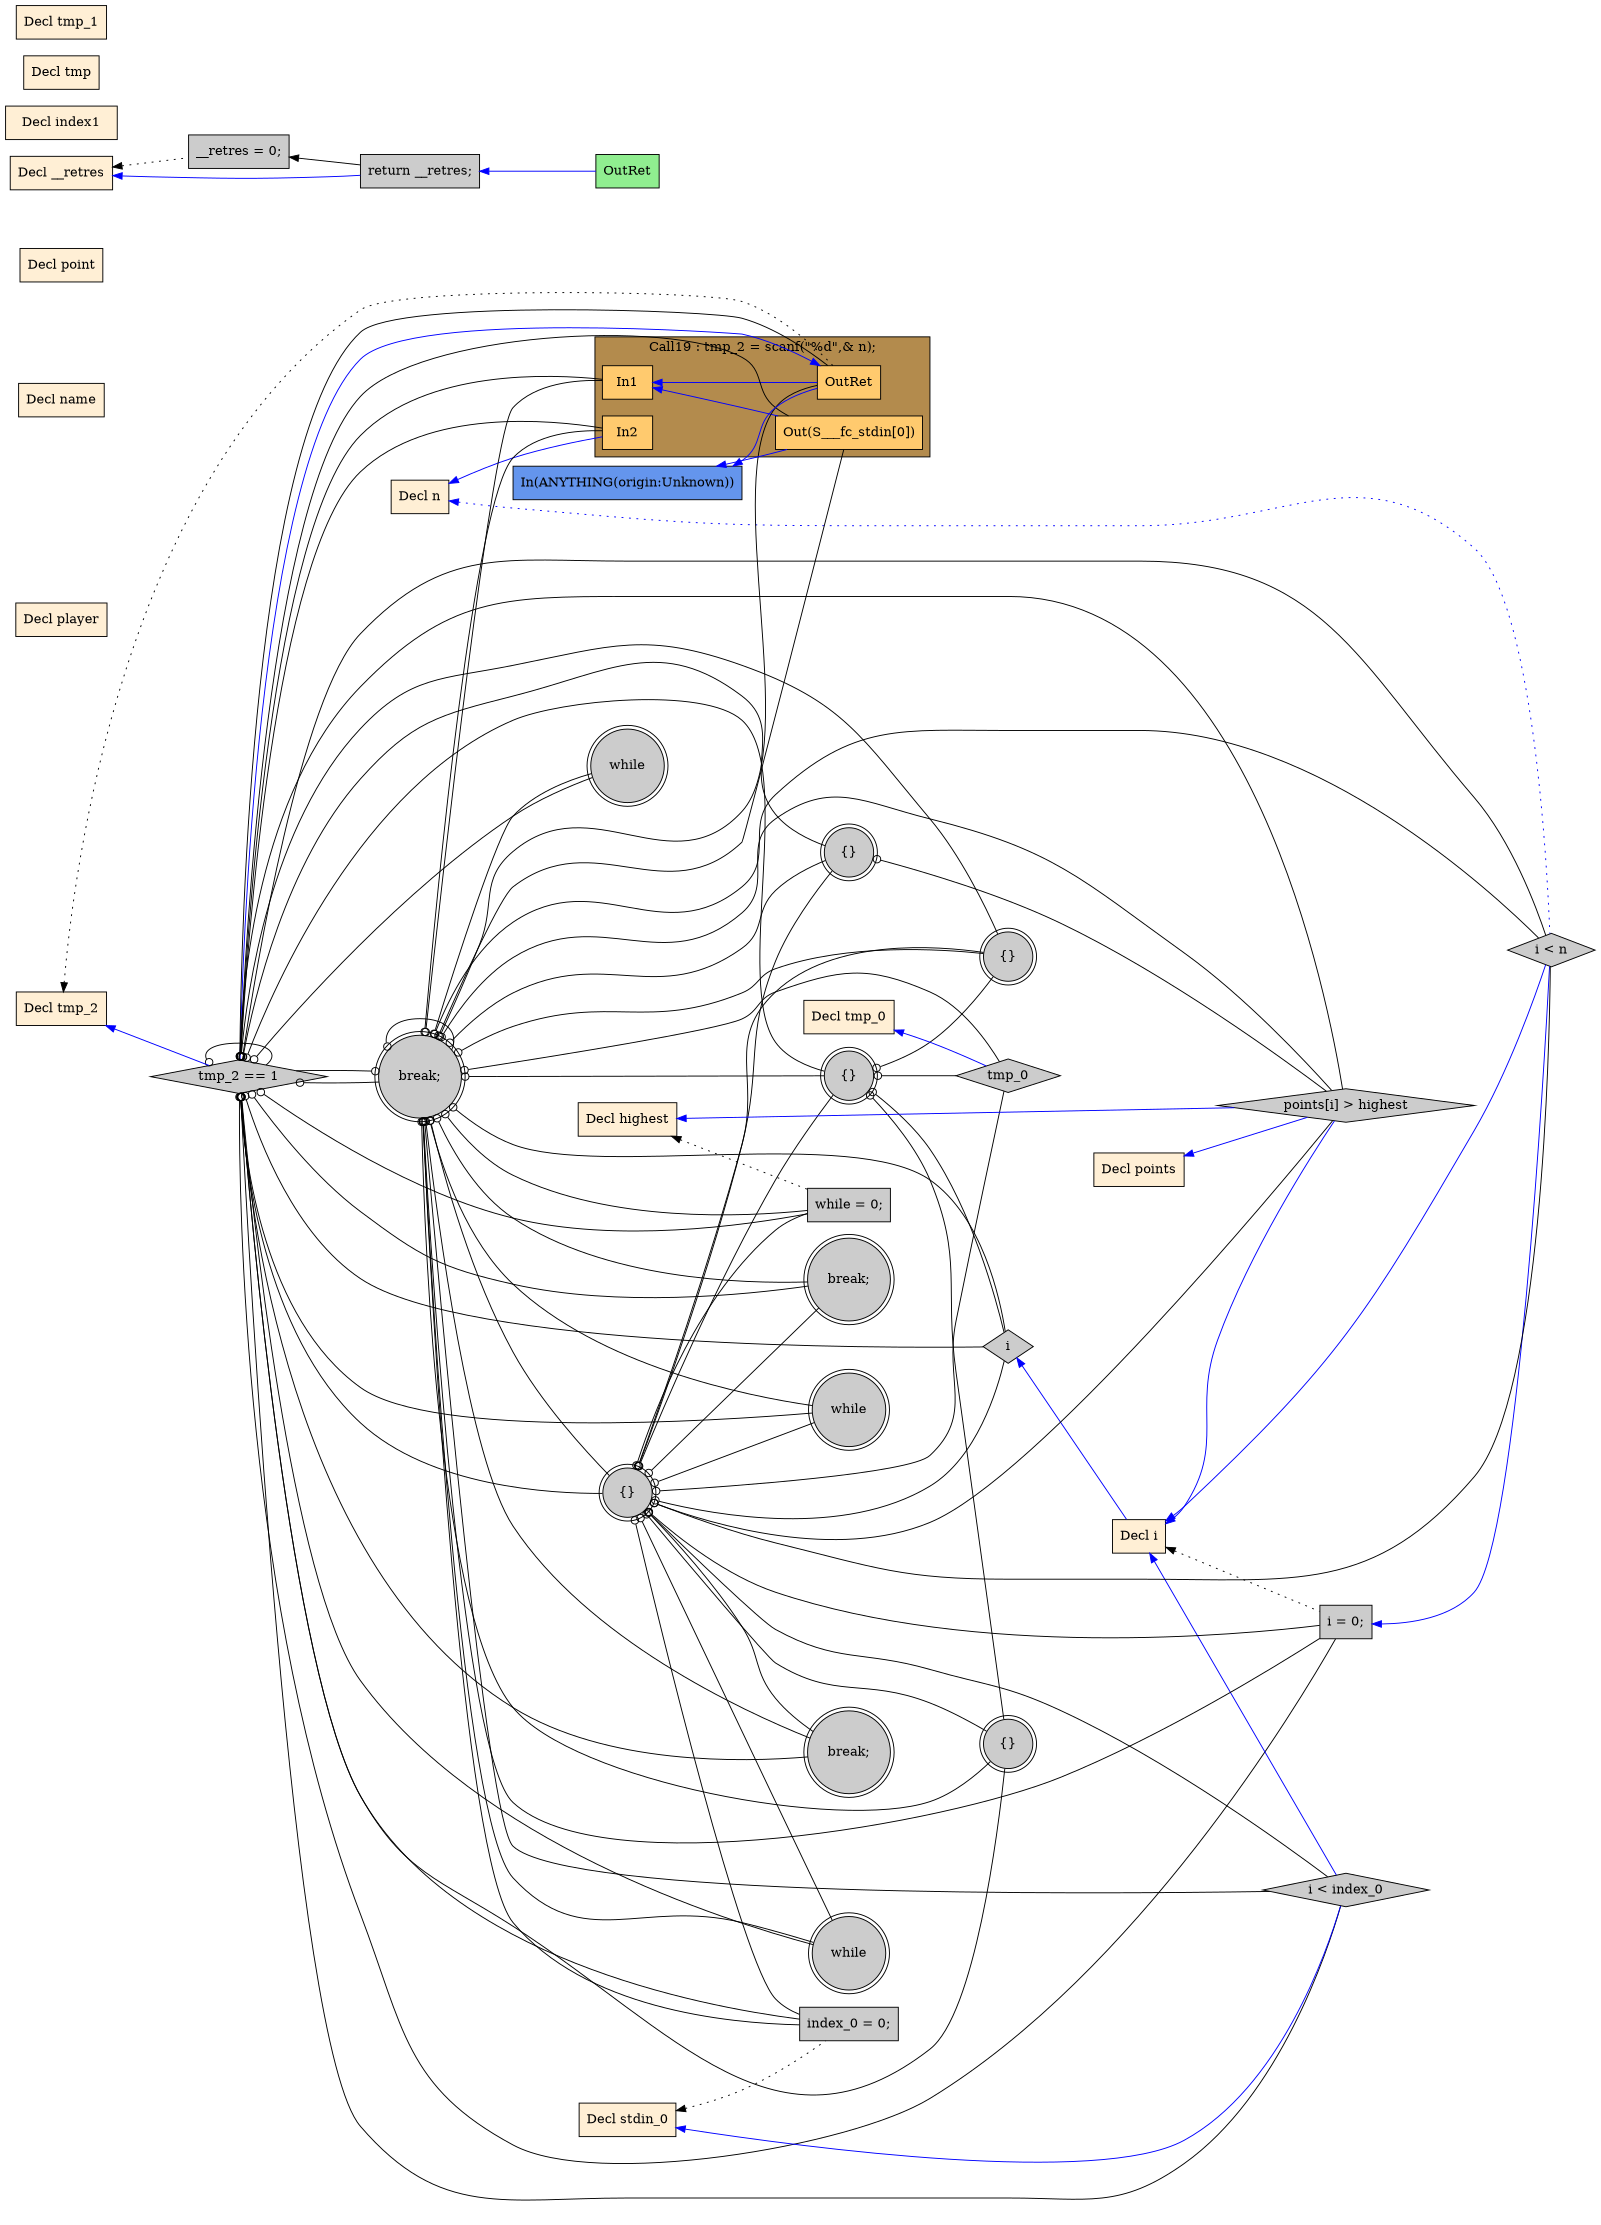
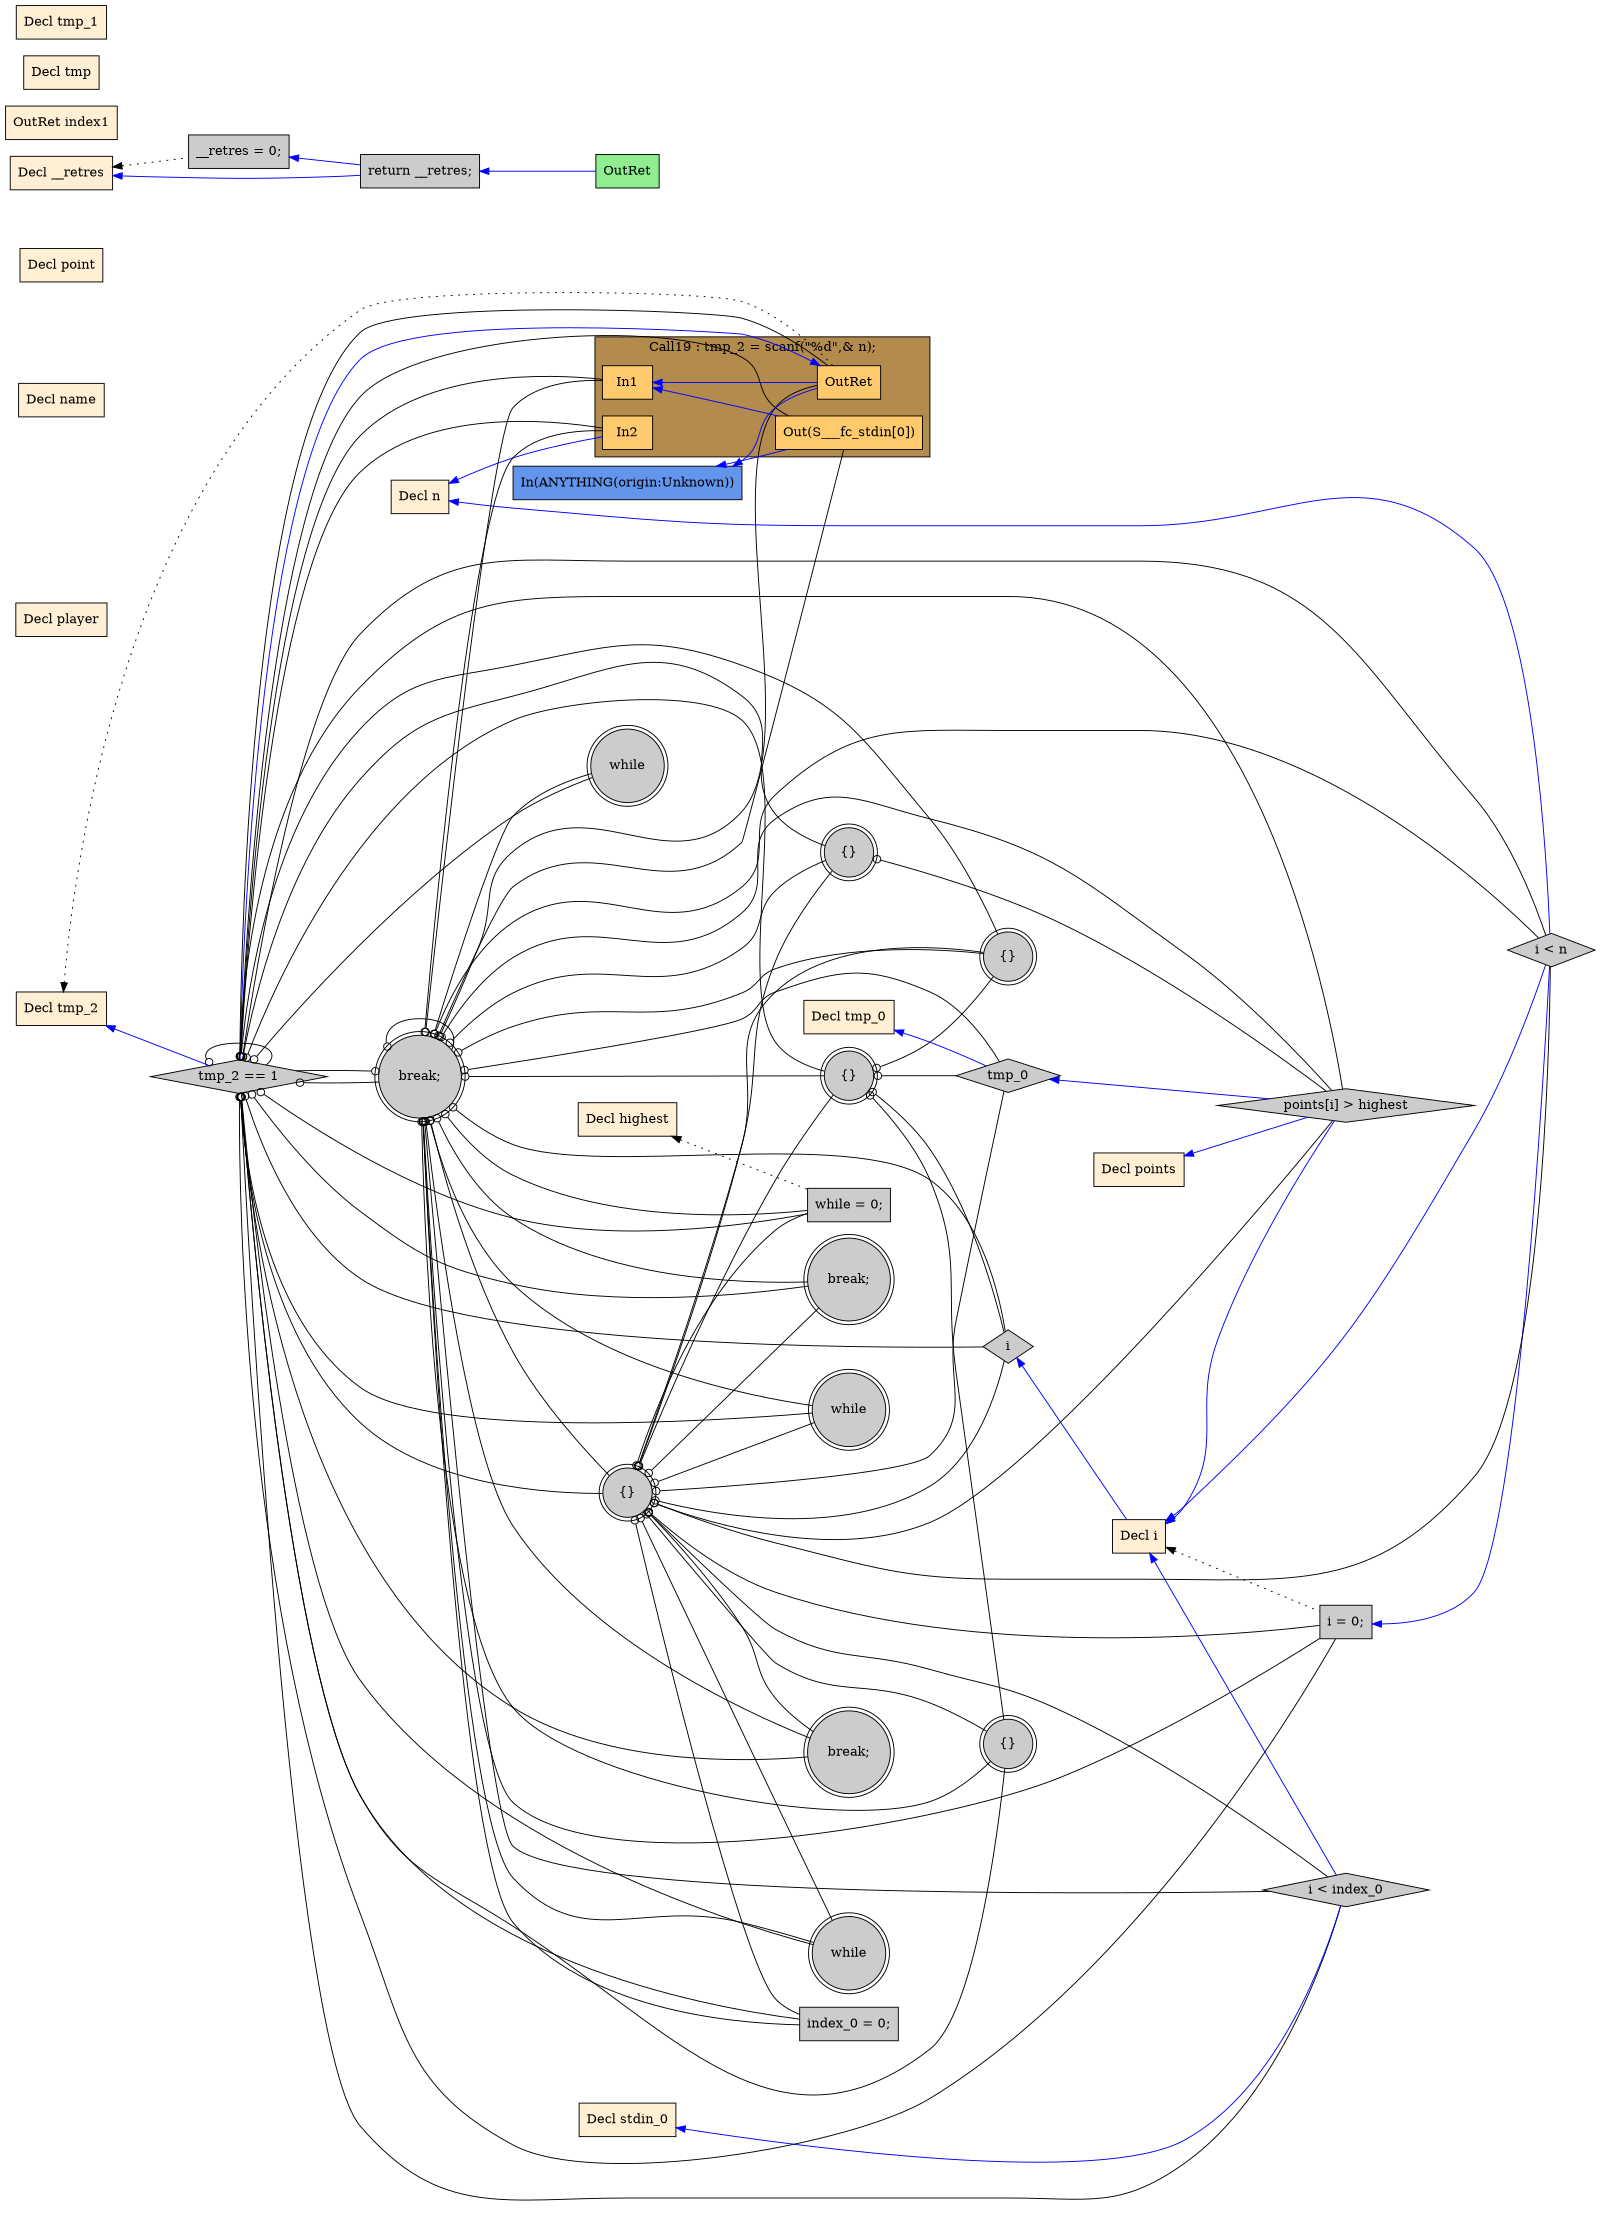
node "Decl index1": label "Decl index1" -> "OutRet index1"
edge "return __retres;" -> "__retres = 0;": color #000000 -> #0000ff
edge "i < n" -> "Decl n": style dotted -> solid
edge "points[i] > highest" -> "Decl highest": now "points[i] > highest" -> "tmp_0"
edge "index_0 = 0;" -> "Decl stdin_0": removed
